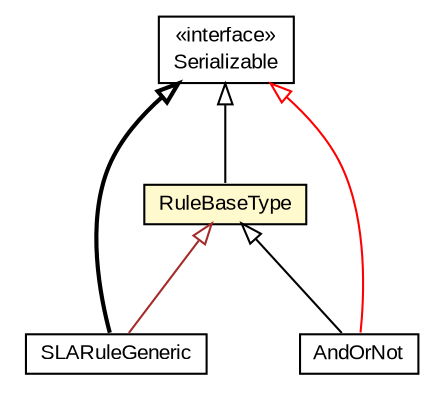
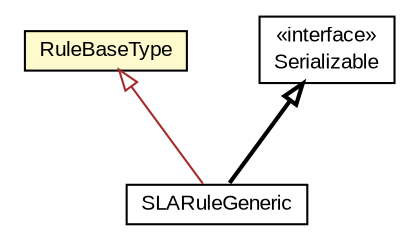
edge "RuleBaseType" -> "Serializable": removed
node "AndOrNot": removed
